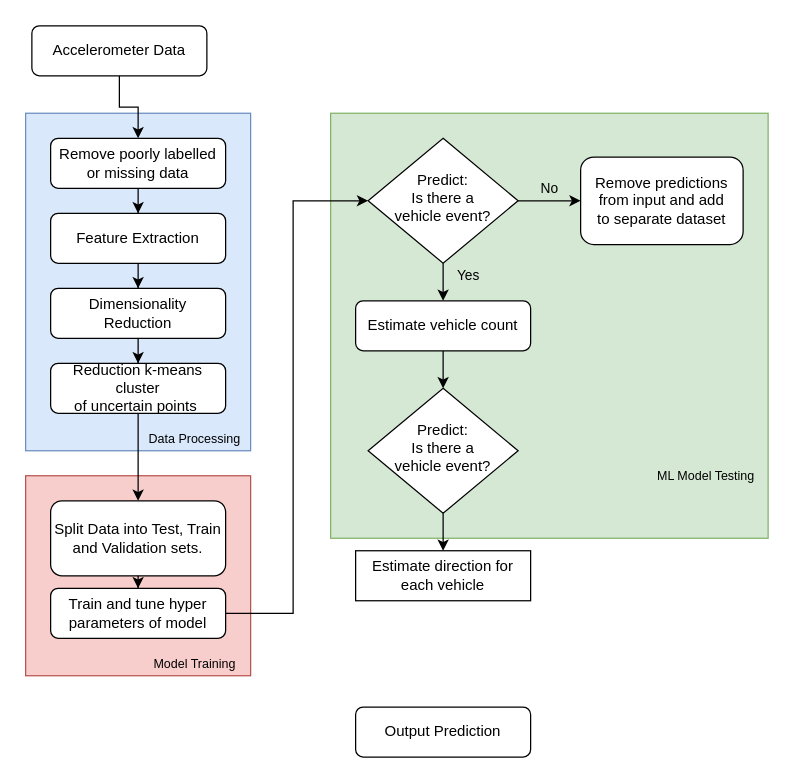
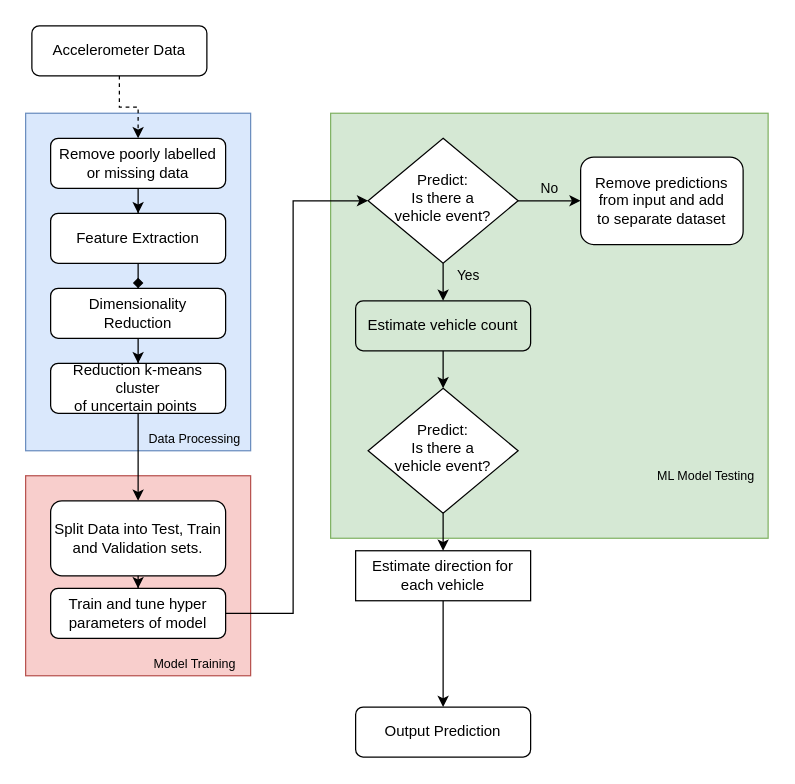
edge "Accelerometer Data" -> "Remove poorly labelled or missing data": style solid -> dashed
edge "Feature Extraction" -> "Dimensionality Reduction": arrowhead classic -> diamond
node "Estimate vehicle count": fillcolor #ffffff -> #d5e8d4
edge "Estimate direction for each vehicle" -> "Output Prediction": added
